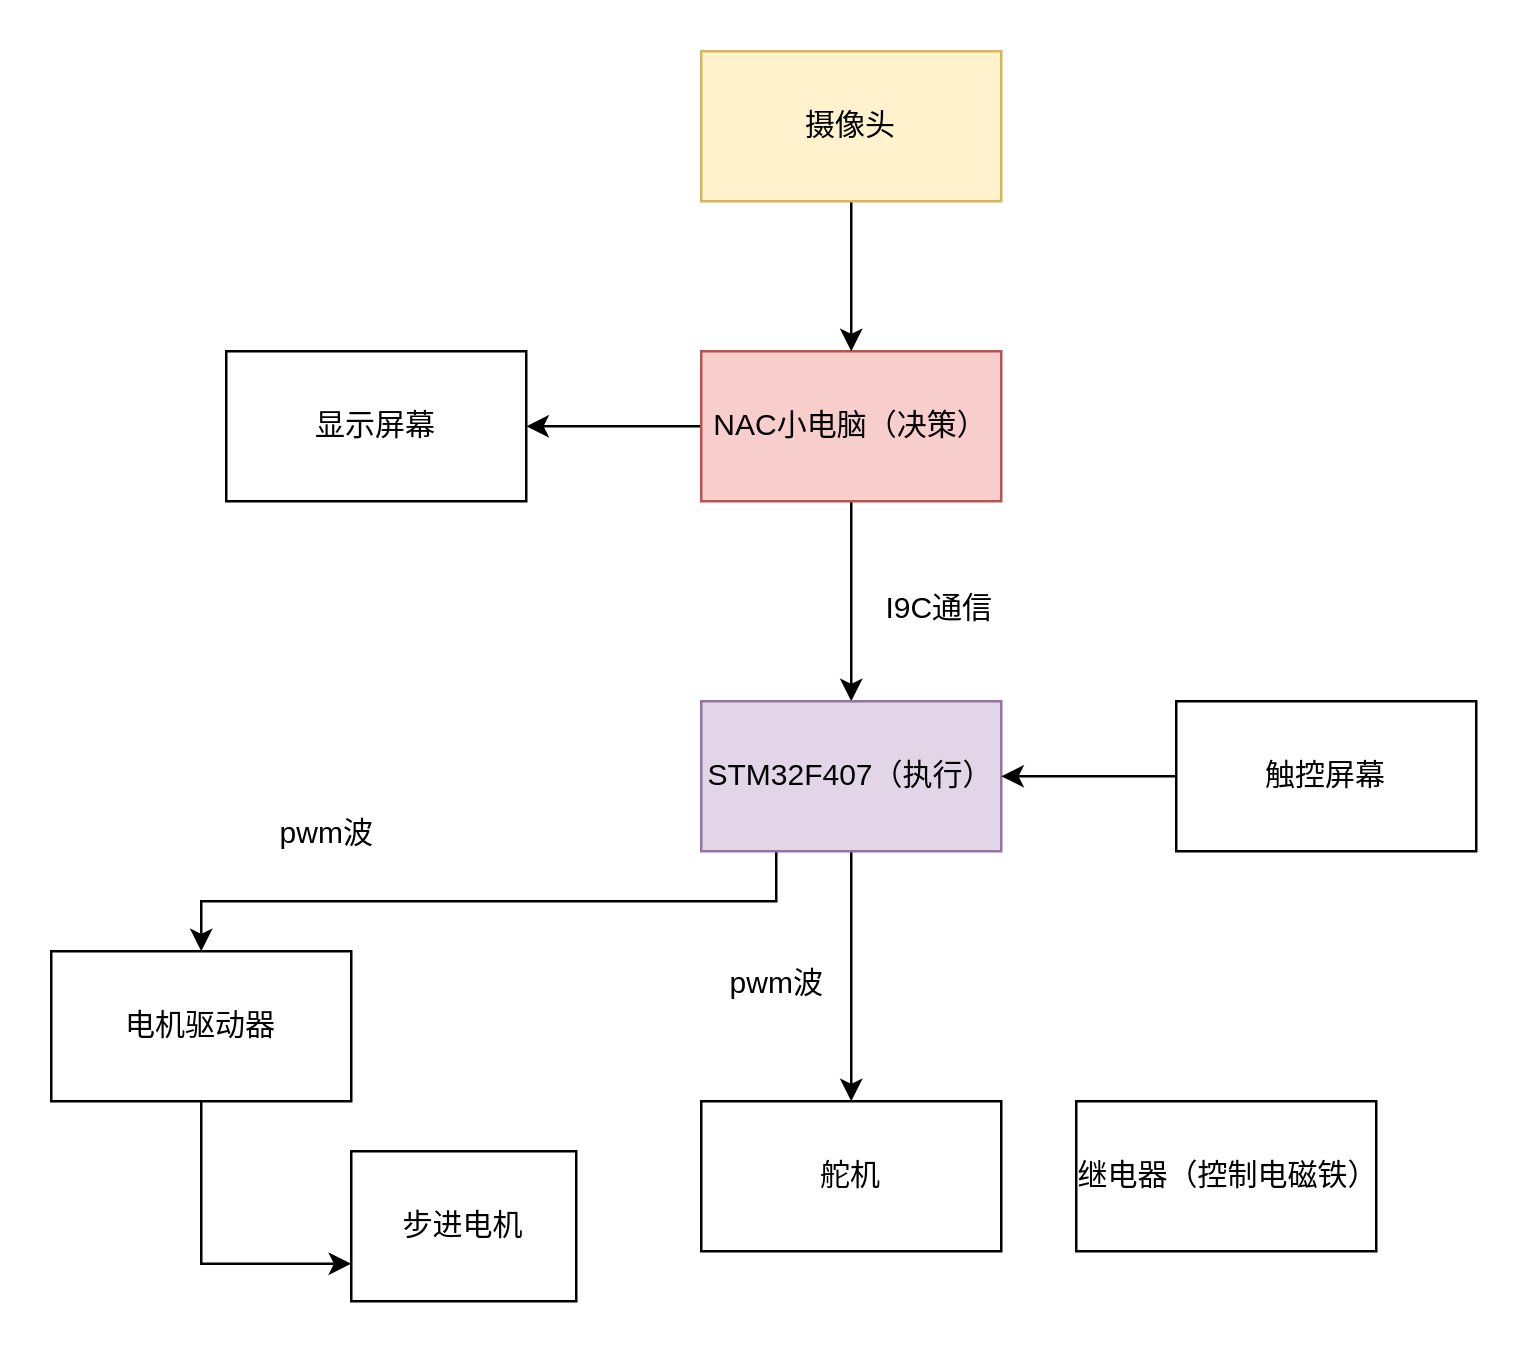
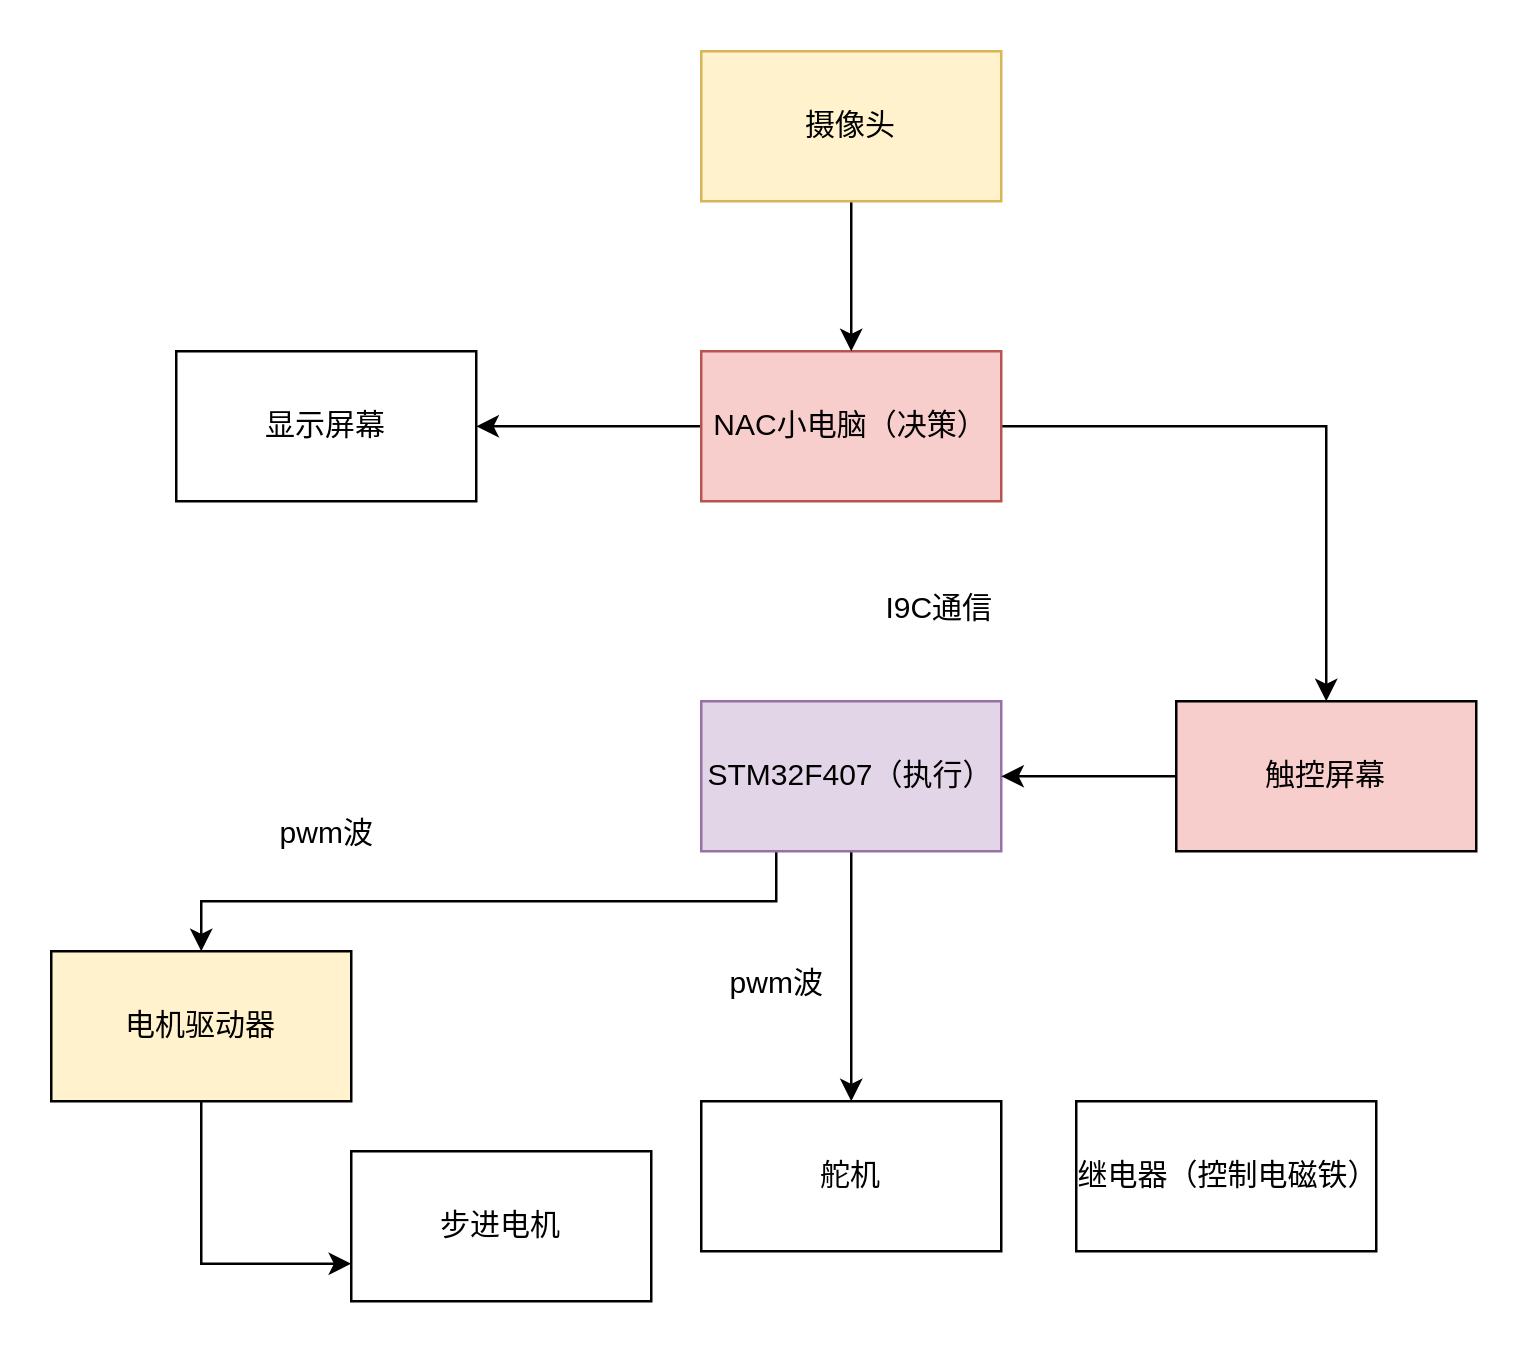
node "显示屏幕": moved (376, 426) -> (326, 426)
edge "NAC小电脑（决策）" -> "STM32F407（执行）": now "NAC小电脑（决策）" -> "触控屏幕"
node "触控屏幕": fillcolor #ffffff -> #f8cecc
node "电机驱动器": fillcolor #ffffff -> #fff2cc
node "步进电机": size 225x150 -> 300x150
